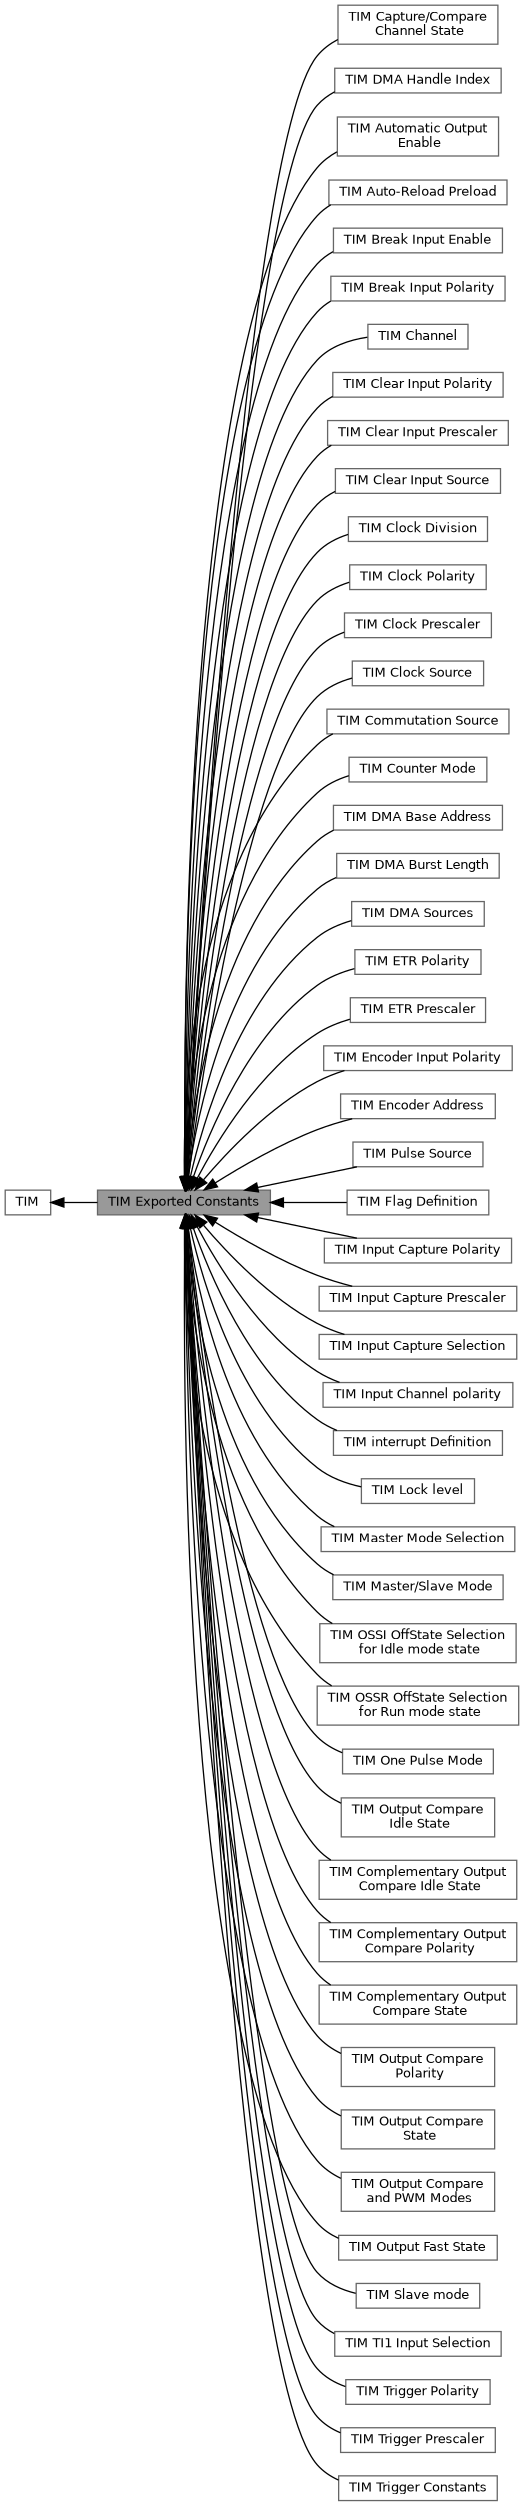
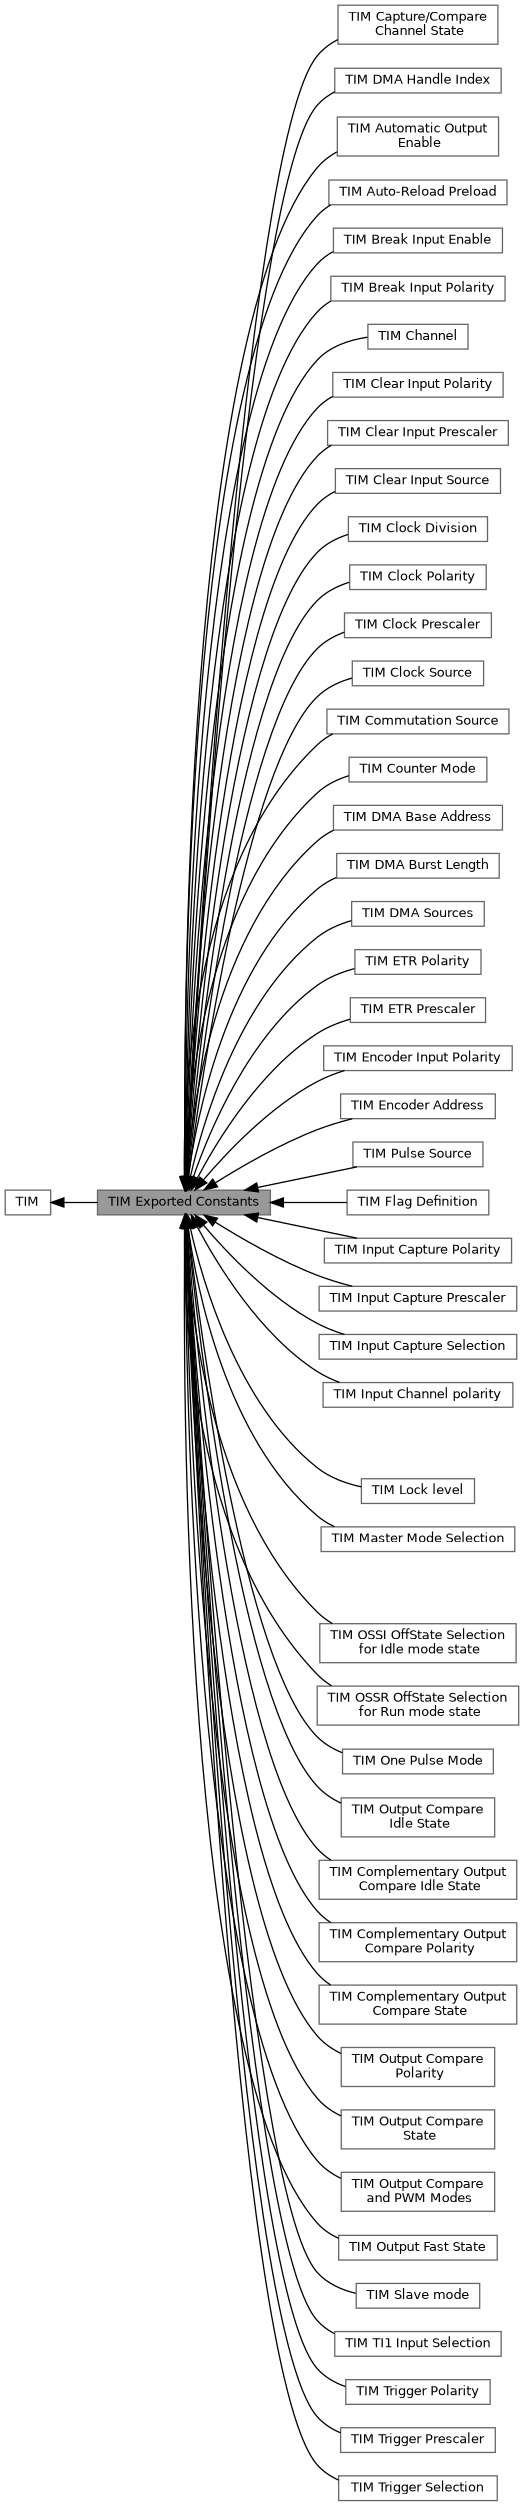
node "TIM interrupt Definition": removed
node "TIM Master/Slave Mode": removed
node "TIM Trigger Constants": label "TIM Trigger Constants" -> "TIM Trigger Selection"
